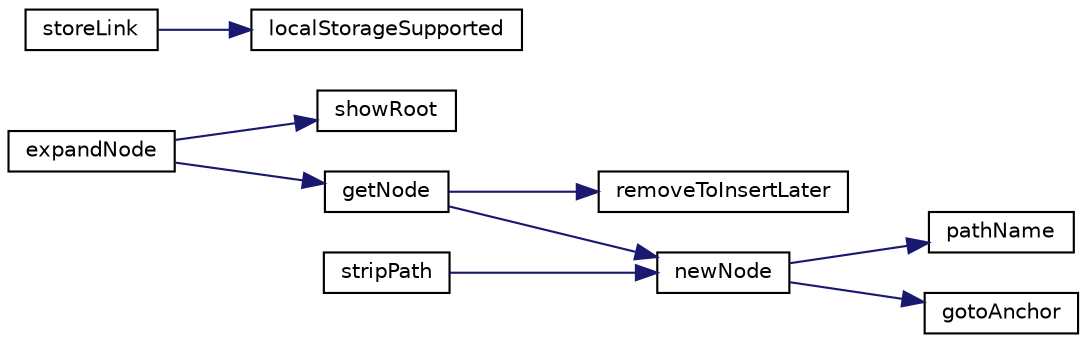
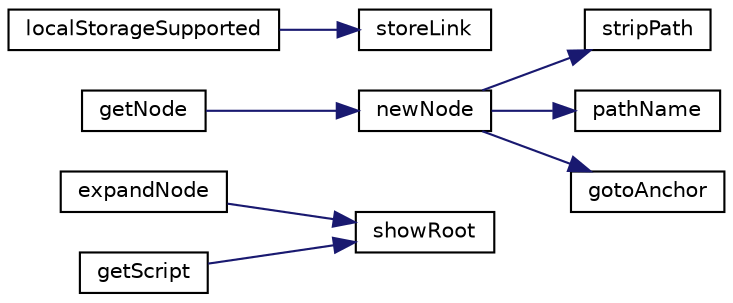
edge "storeLink" -> "localStorageSupported": reversed
edge "expandNode" -> "getNode": removed
node "removeToInsertLater": removed
node "getScript": added
edge "stripPath" -> "newNode": reversed
